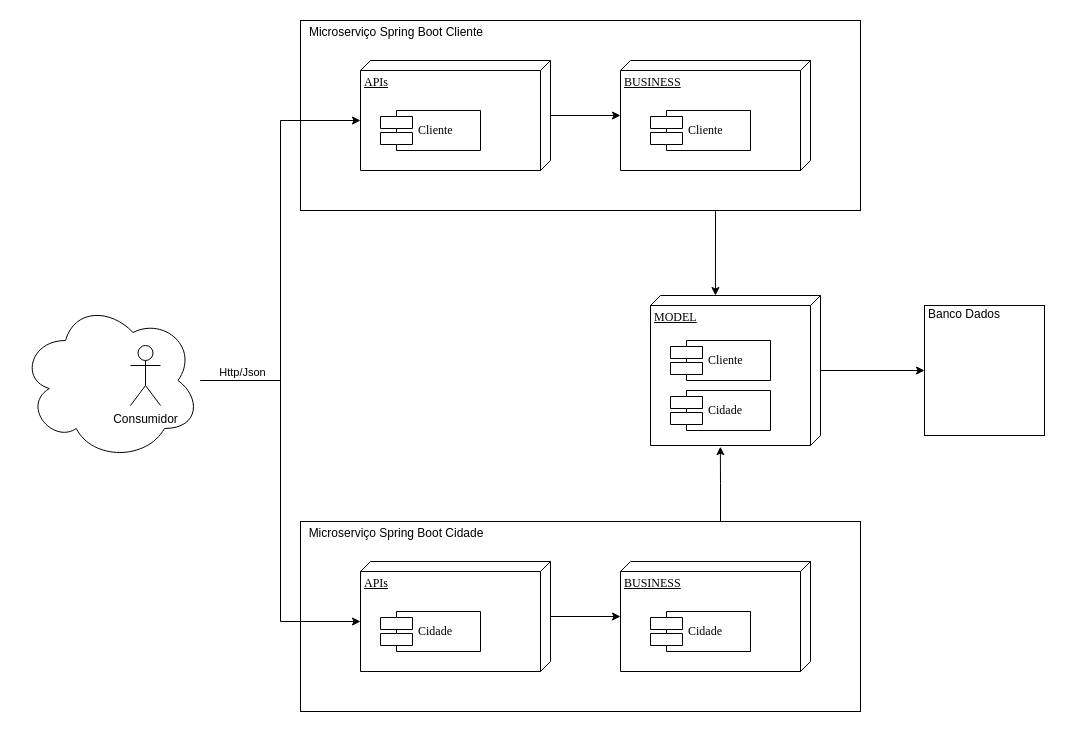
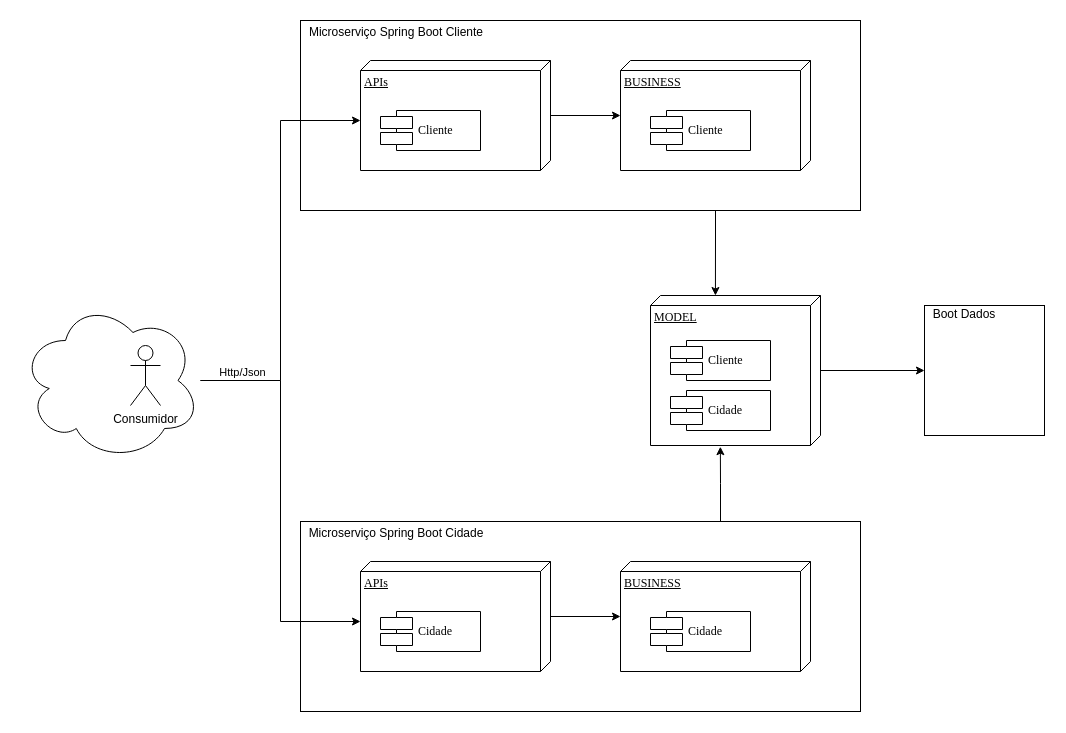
node "Banco Dados": label "Banco Dados" -> "Boot Dados"
